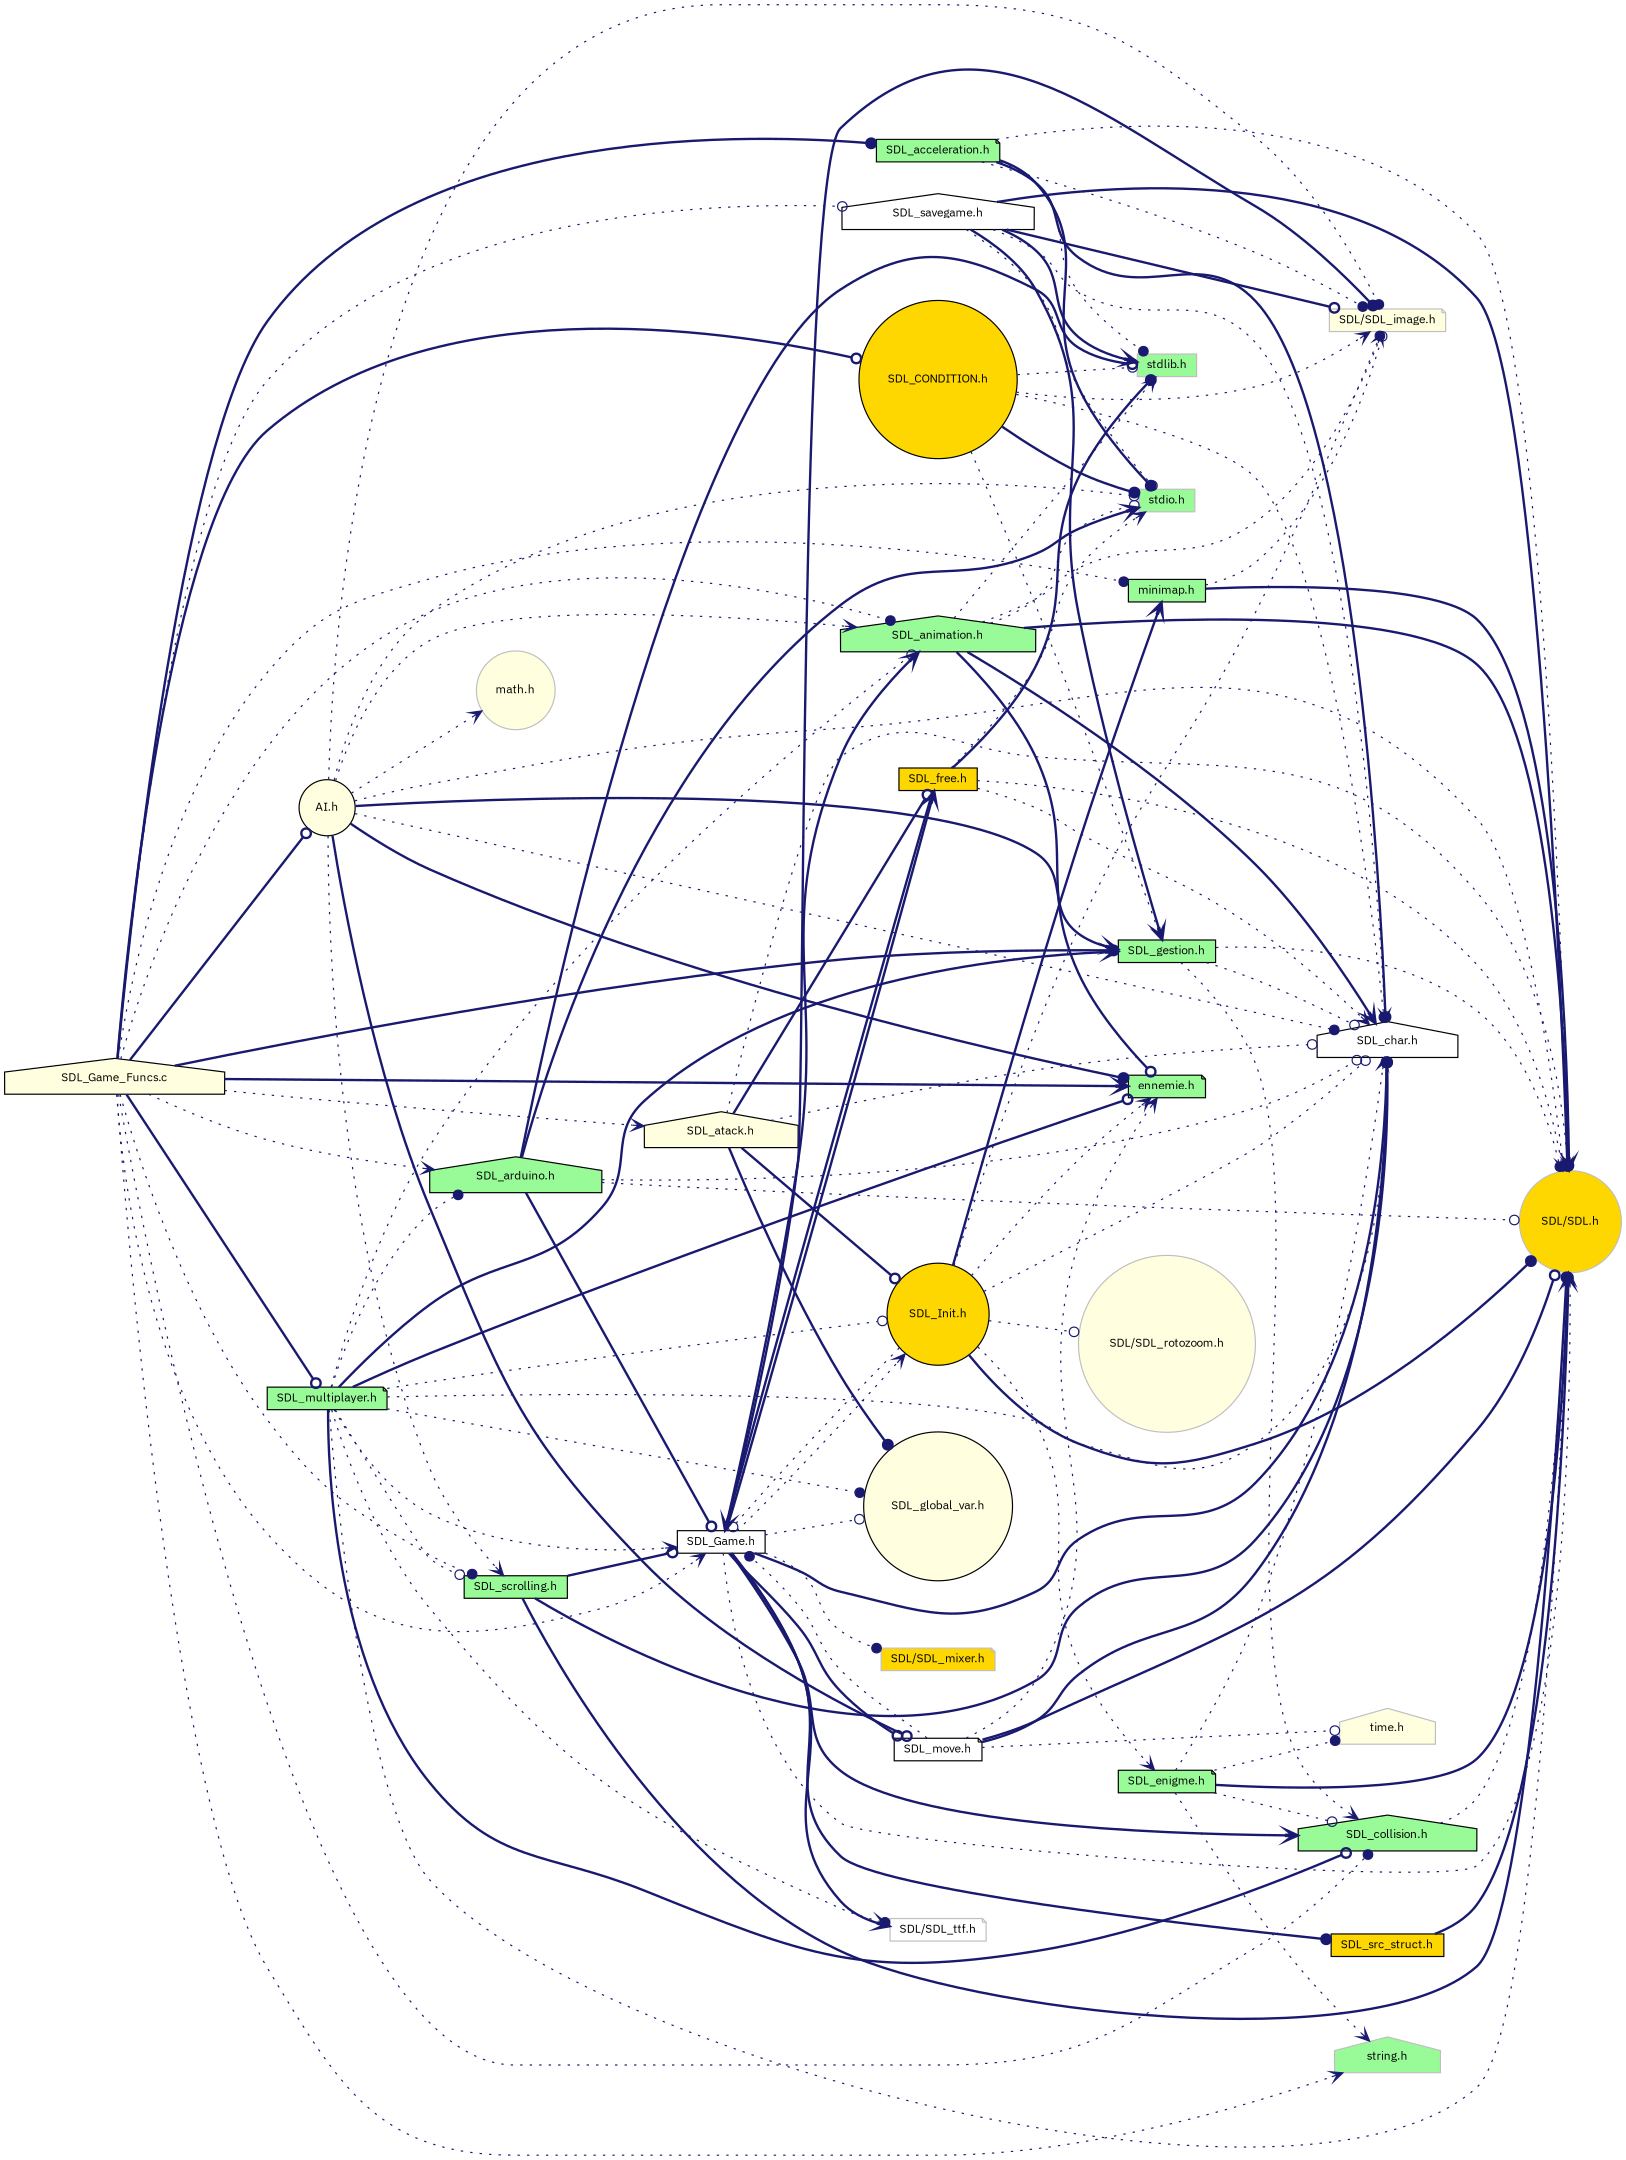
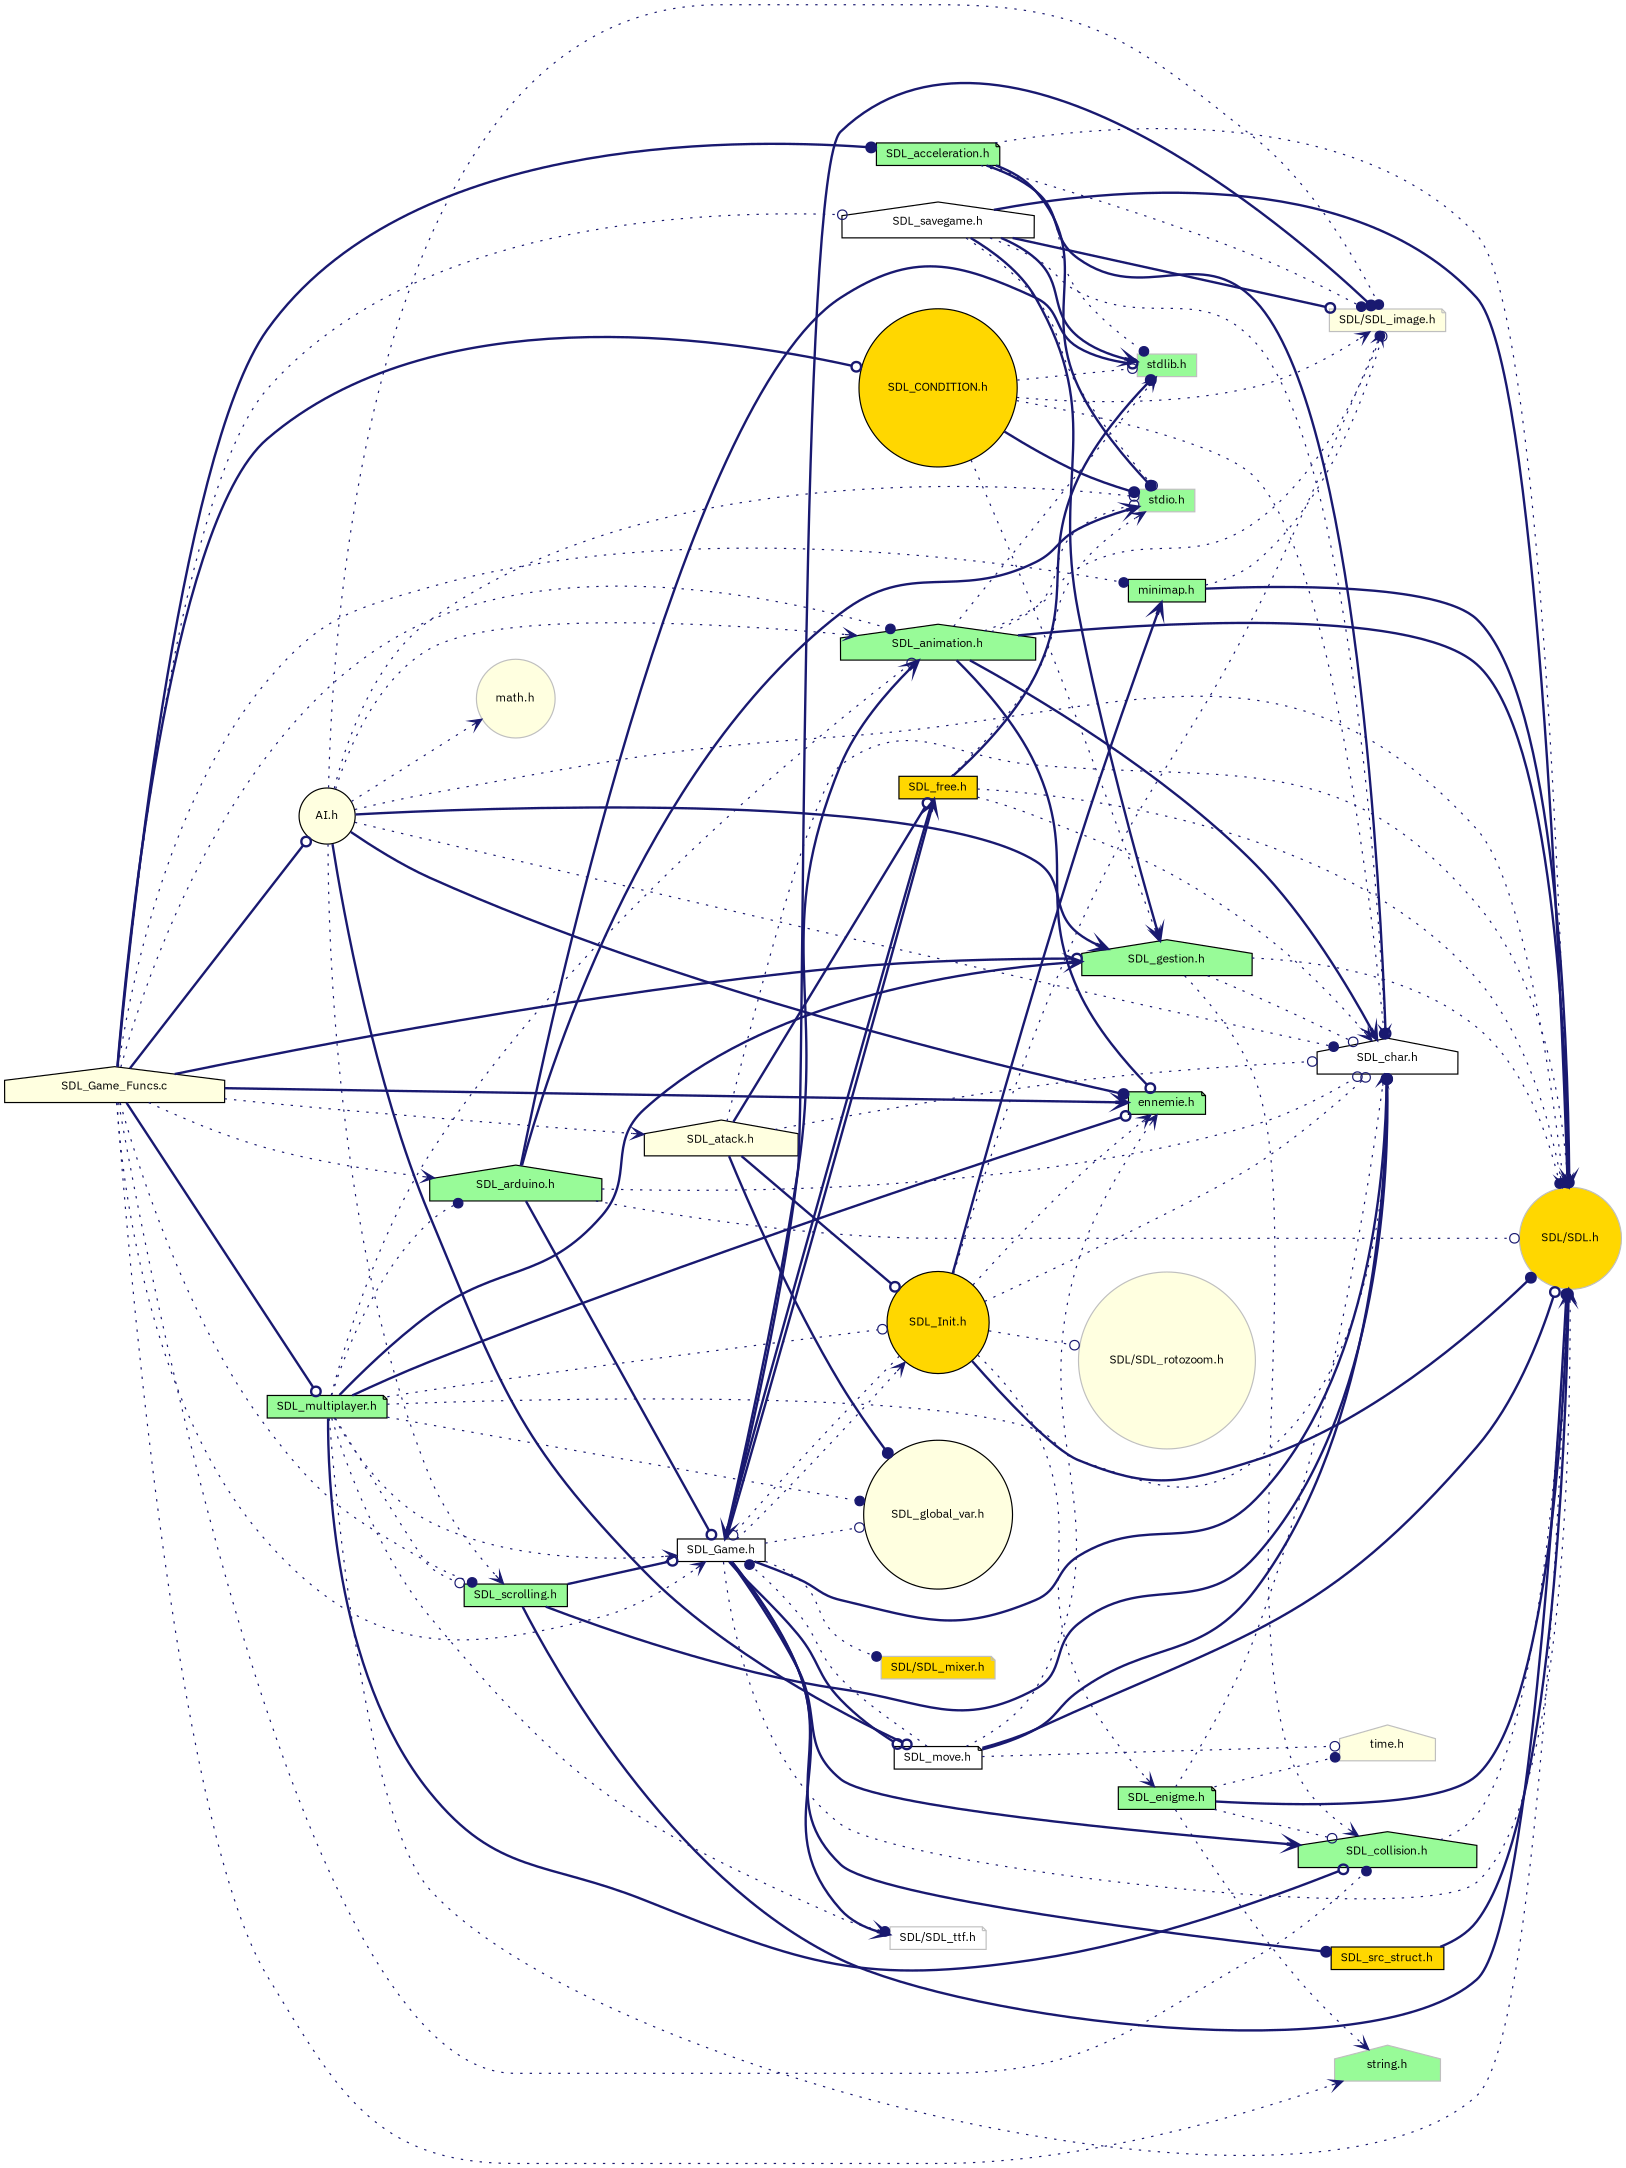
node "SDL_gestion.h": shape box -> house
